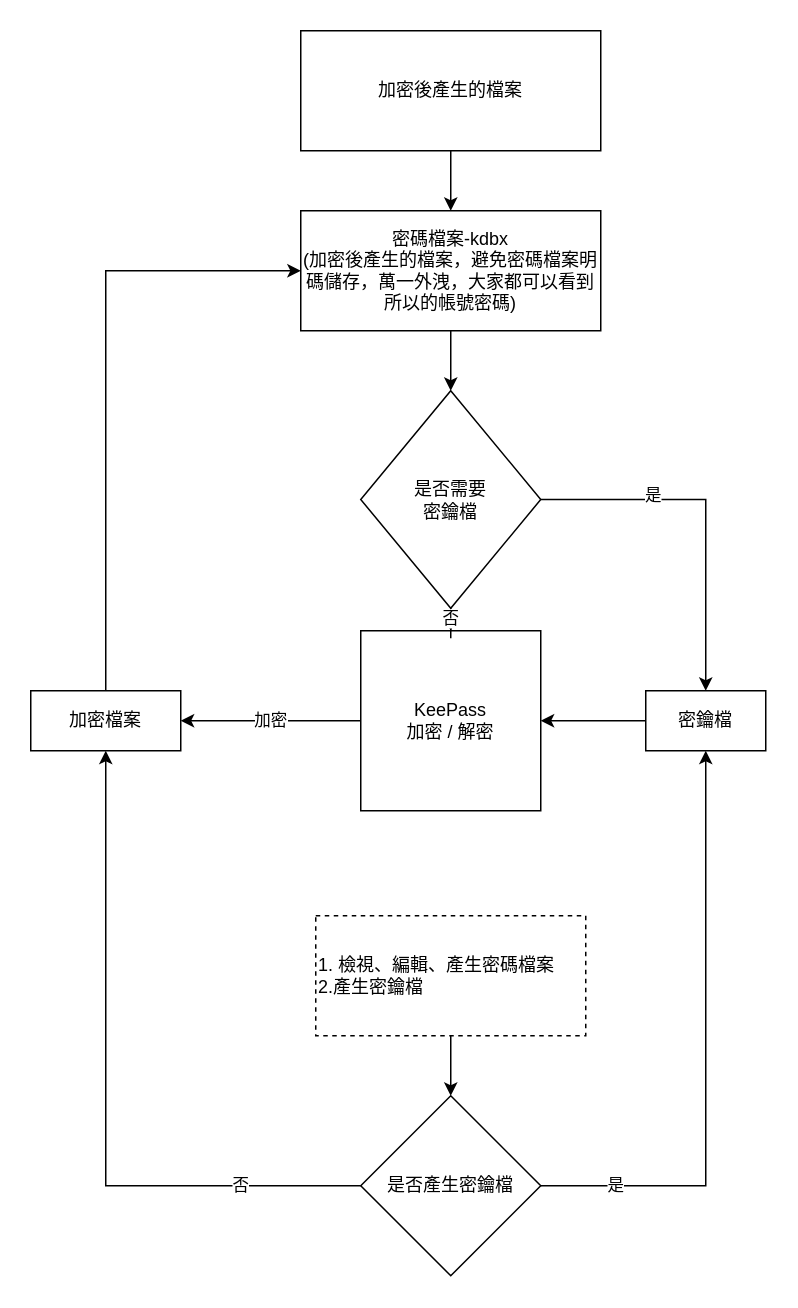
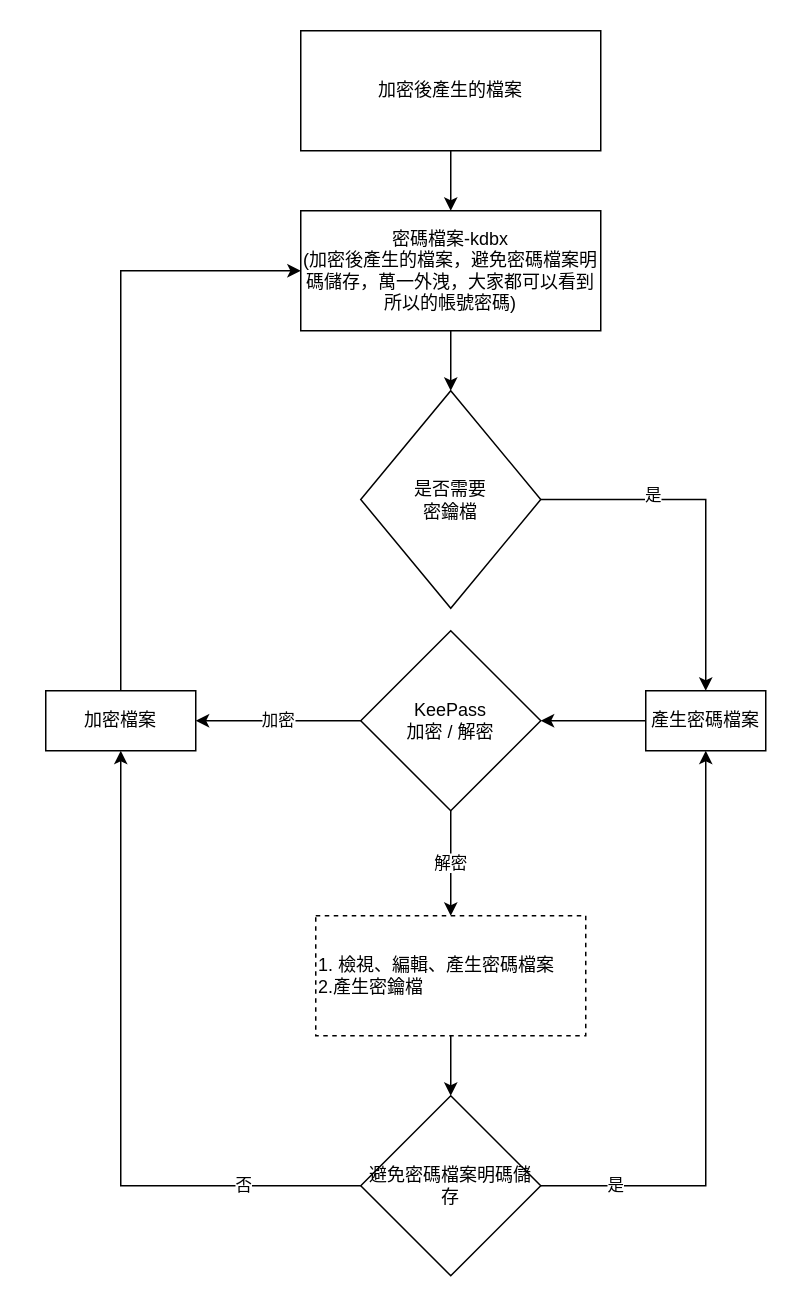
edge "是否需要 密鑰檔" -> "KeePass 加密 / 解密": removed, label "否"
node "加密檔案": moved (106, 721) -> (121, 721)
node "KeePass 加密 / 解密": shape rectangle -> diamond
node "密鑰檔": label "密鑰檔" -> "產生密碼檔案"
edge "KeePass 加密 / 解密" -> "1. 檢視、編輯、產生密碼檔案 2.產生密鑰檔": added, label "解密"
node "是否產生密鑰檔": label "是否產生密鑰檔" -> "避免密碼檔案明碼儲存"
